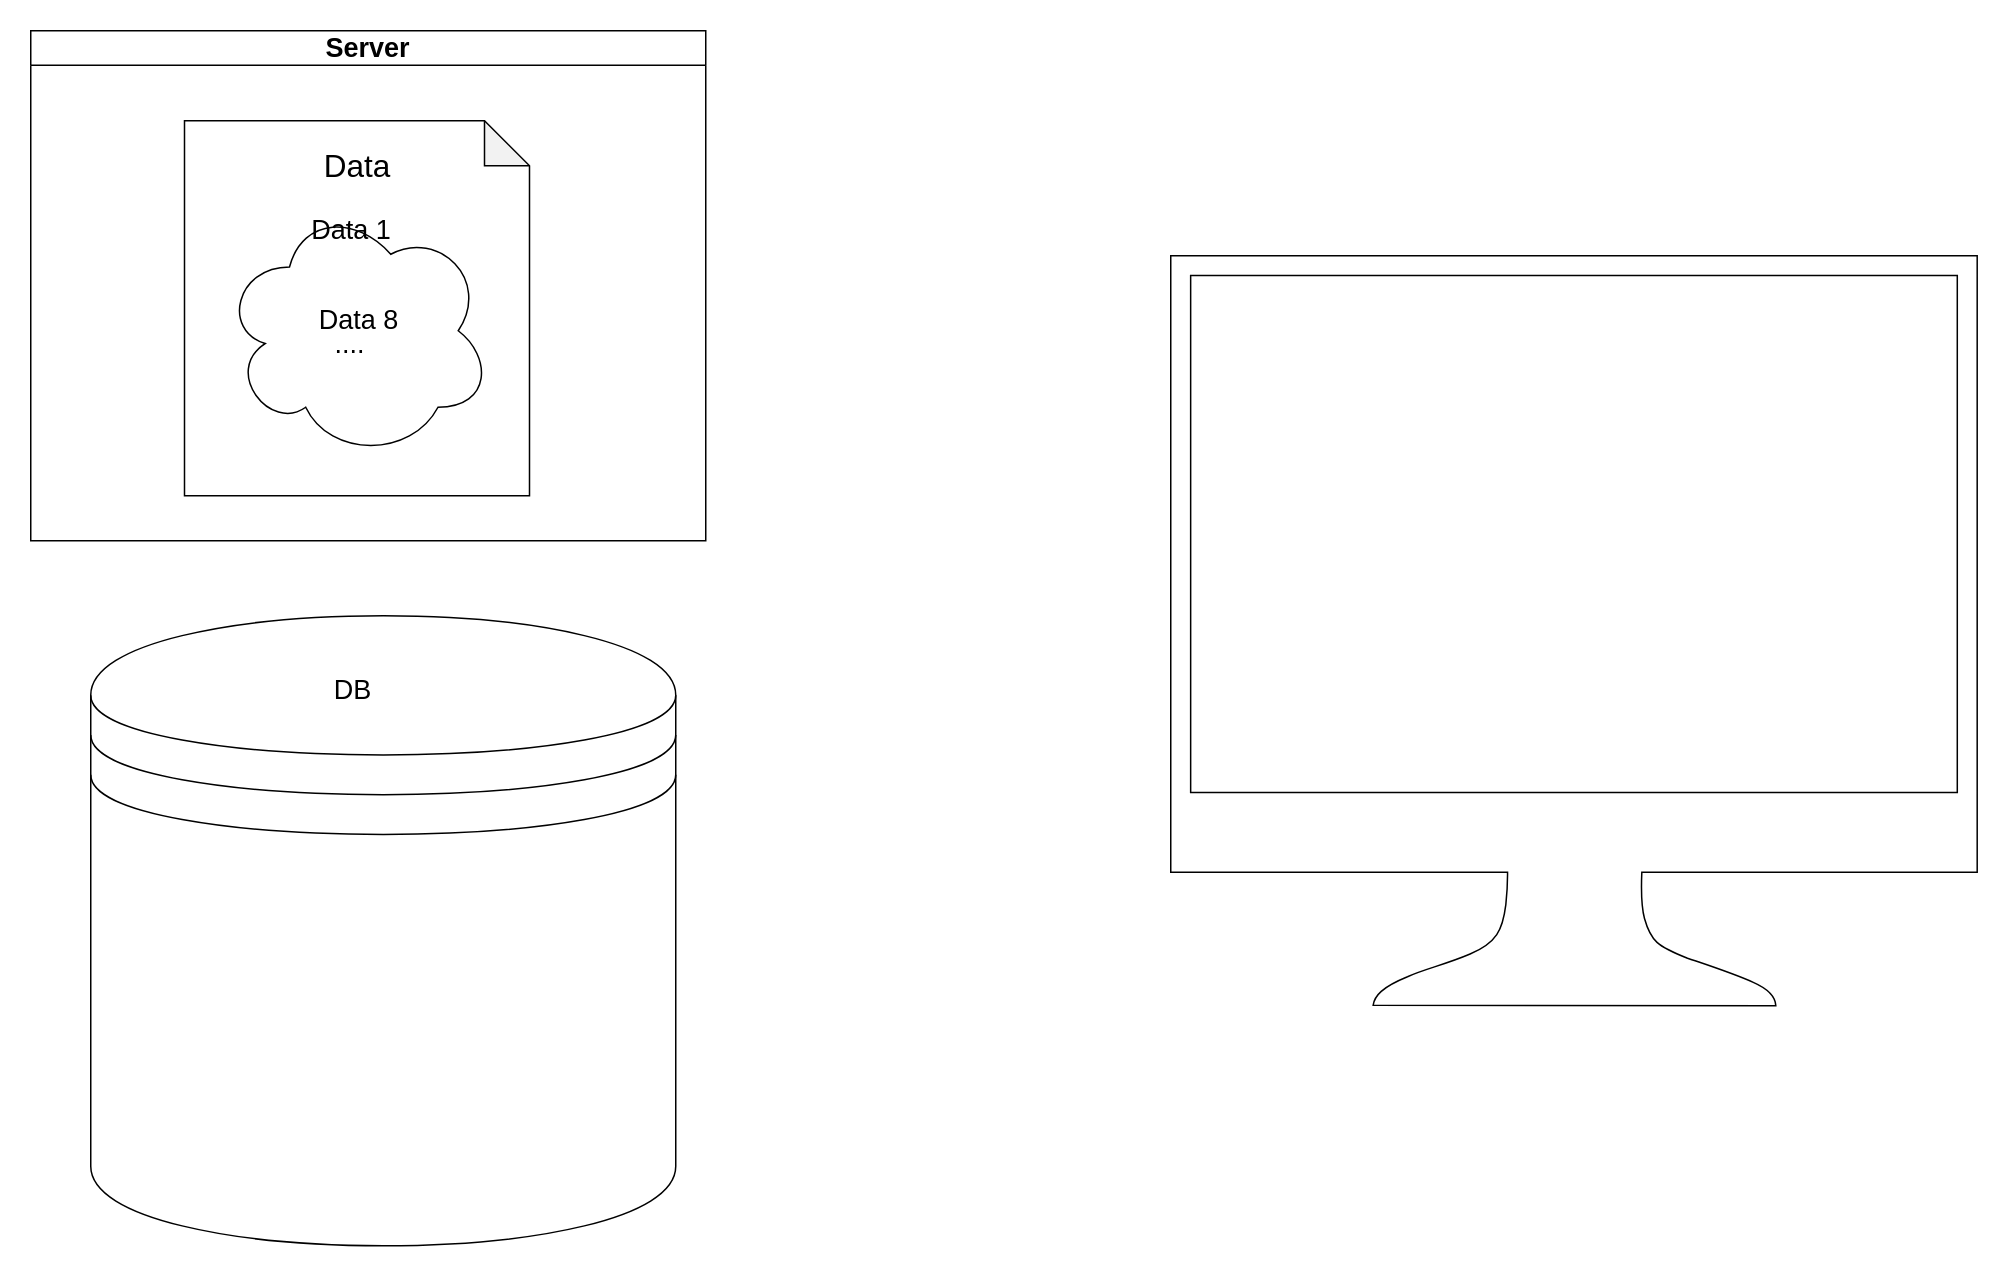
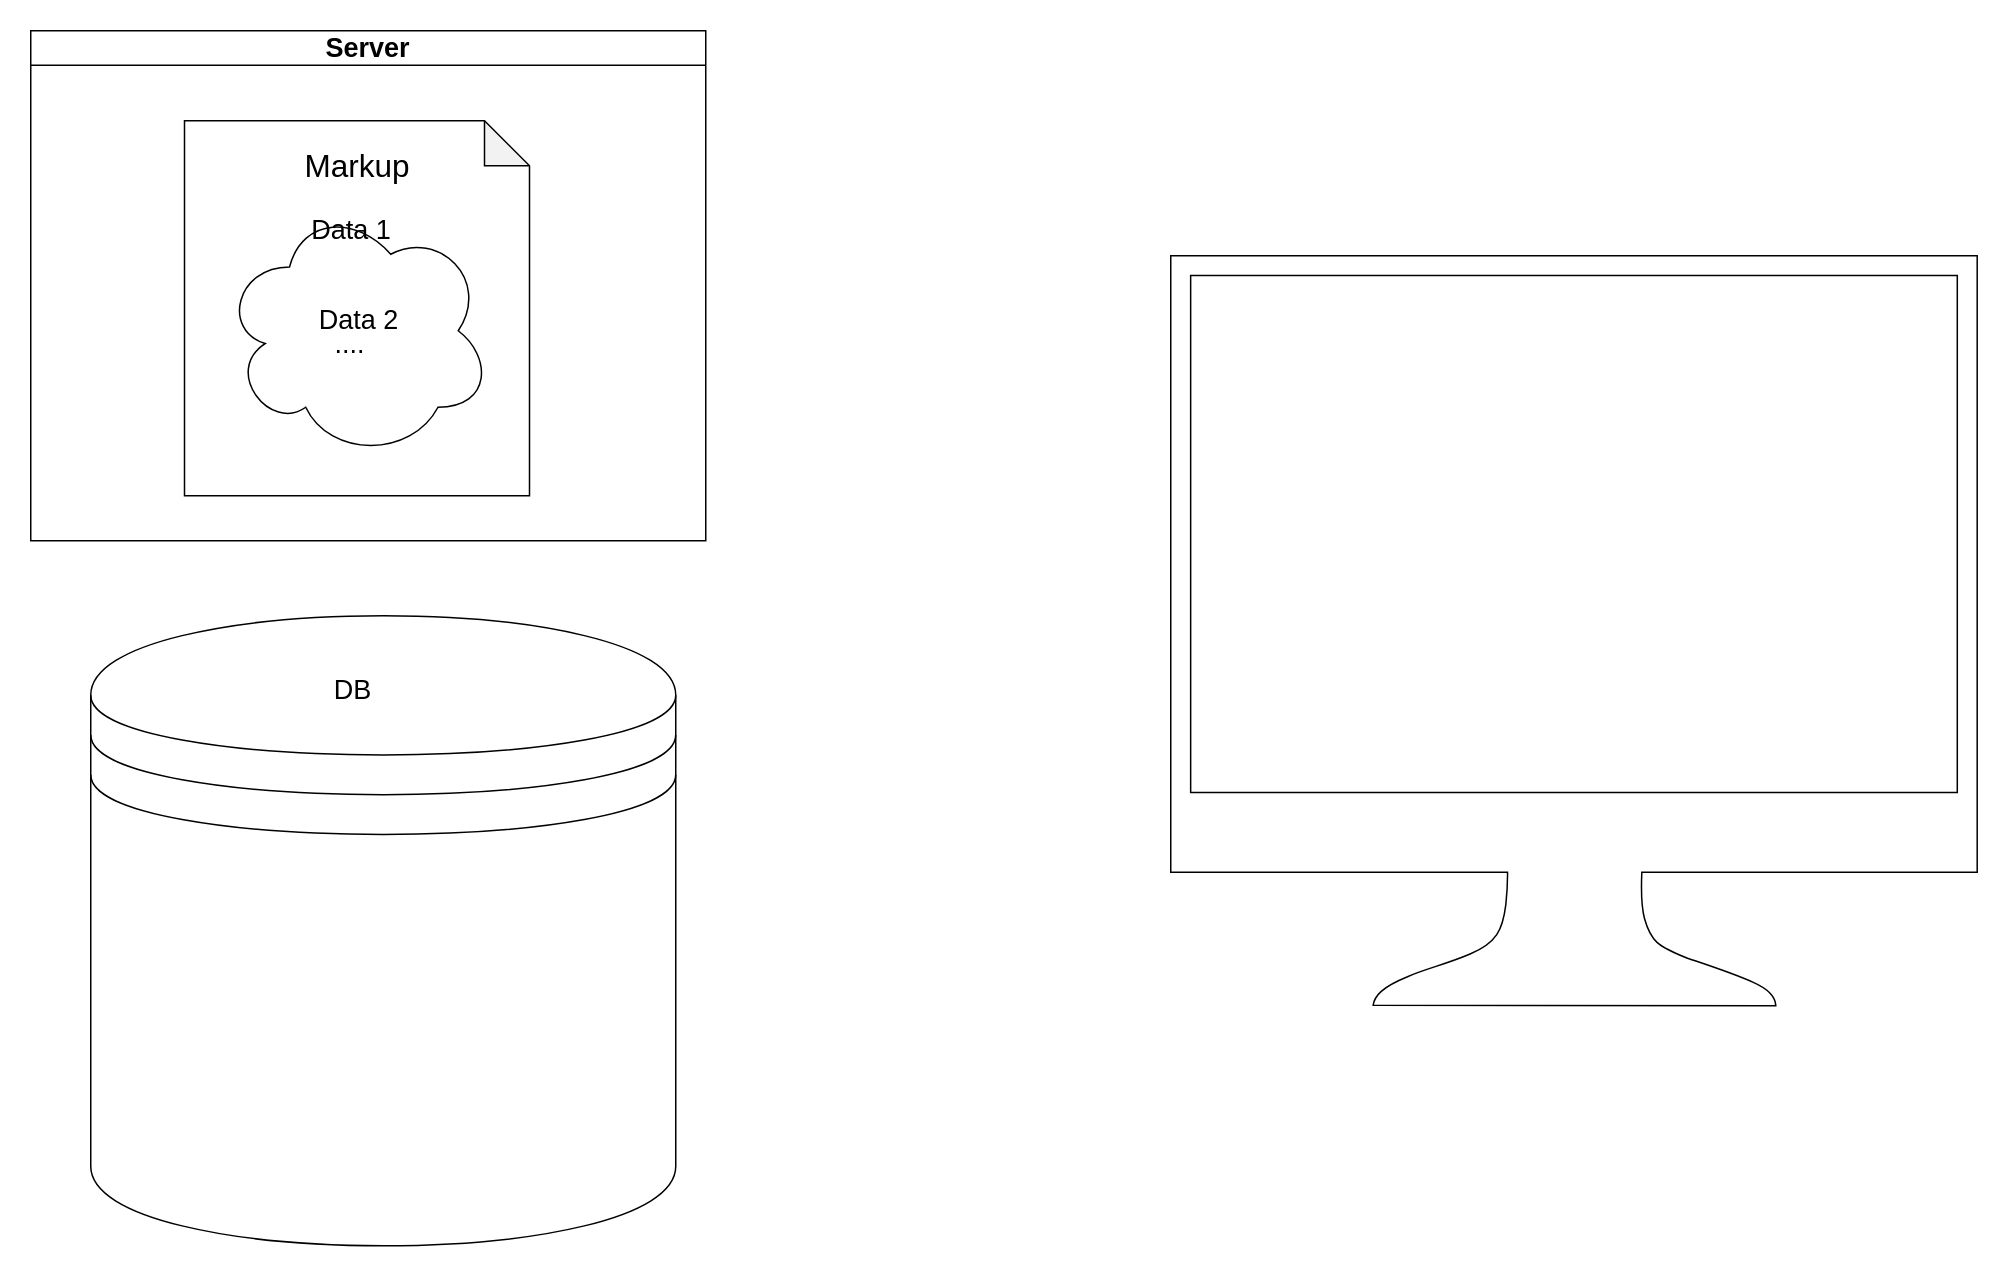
node "Data": label "Data" -> "Markup"
node "Data 8": label "Data 8" -> "Data 2"
